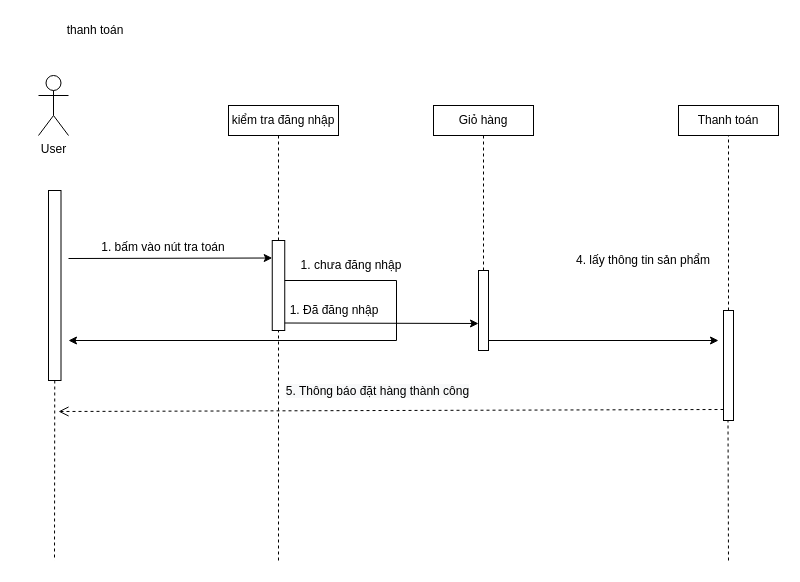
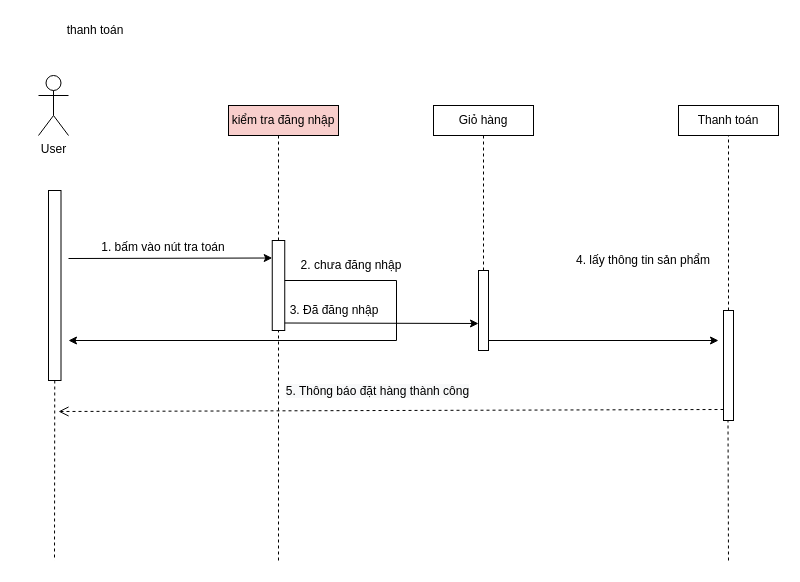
node "kiểm tra đăng nhập": fillcolor #ffffff -> #f8cecc
node "1. chưa đăng nhập": label "1. chưa đăng nhập" -> "2. chưa đăng nhập"
node "1. Đã đăng nhập": label "1. Đã đăng nhập" -> "3. Đã đăng nhập"
